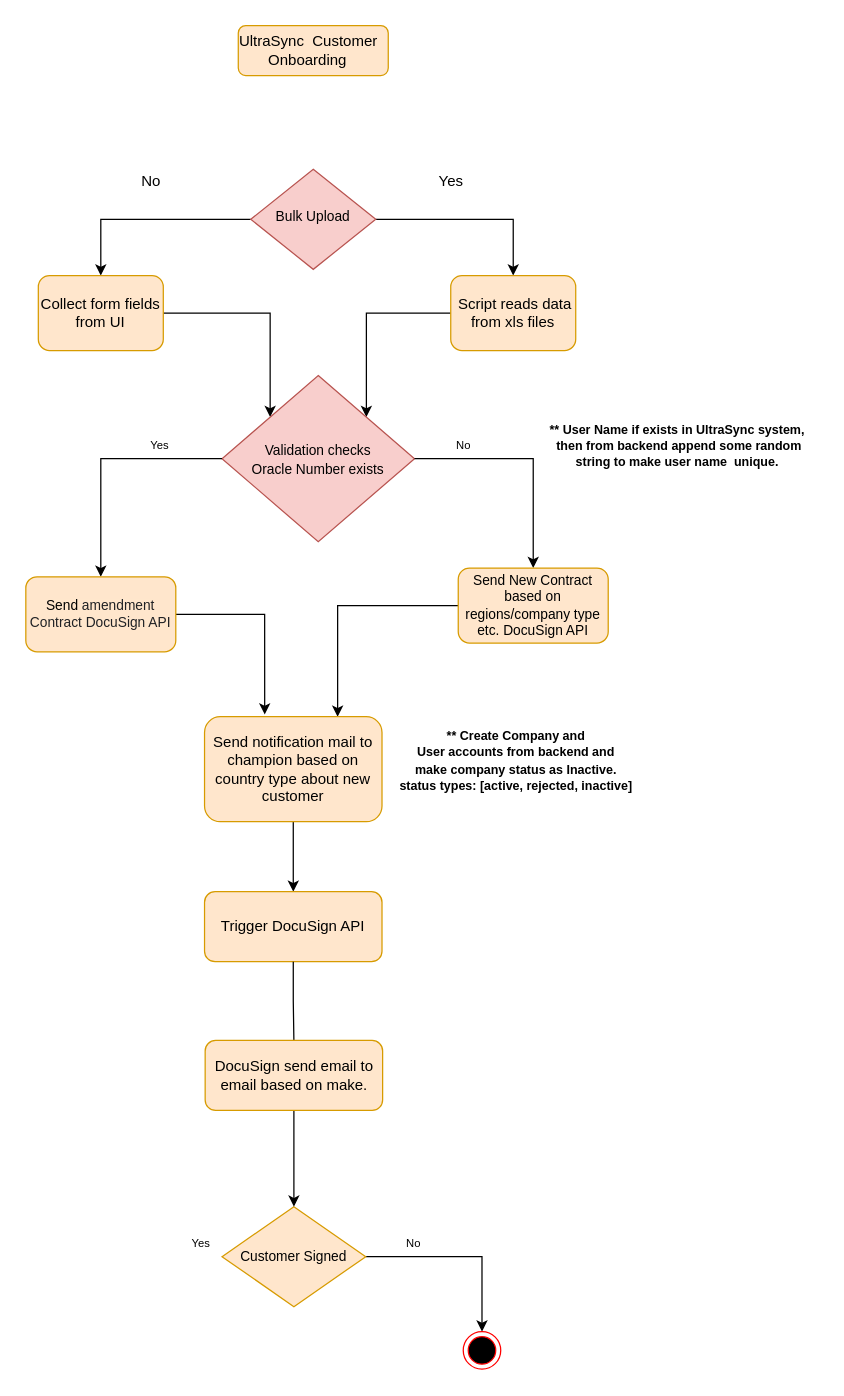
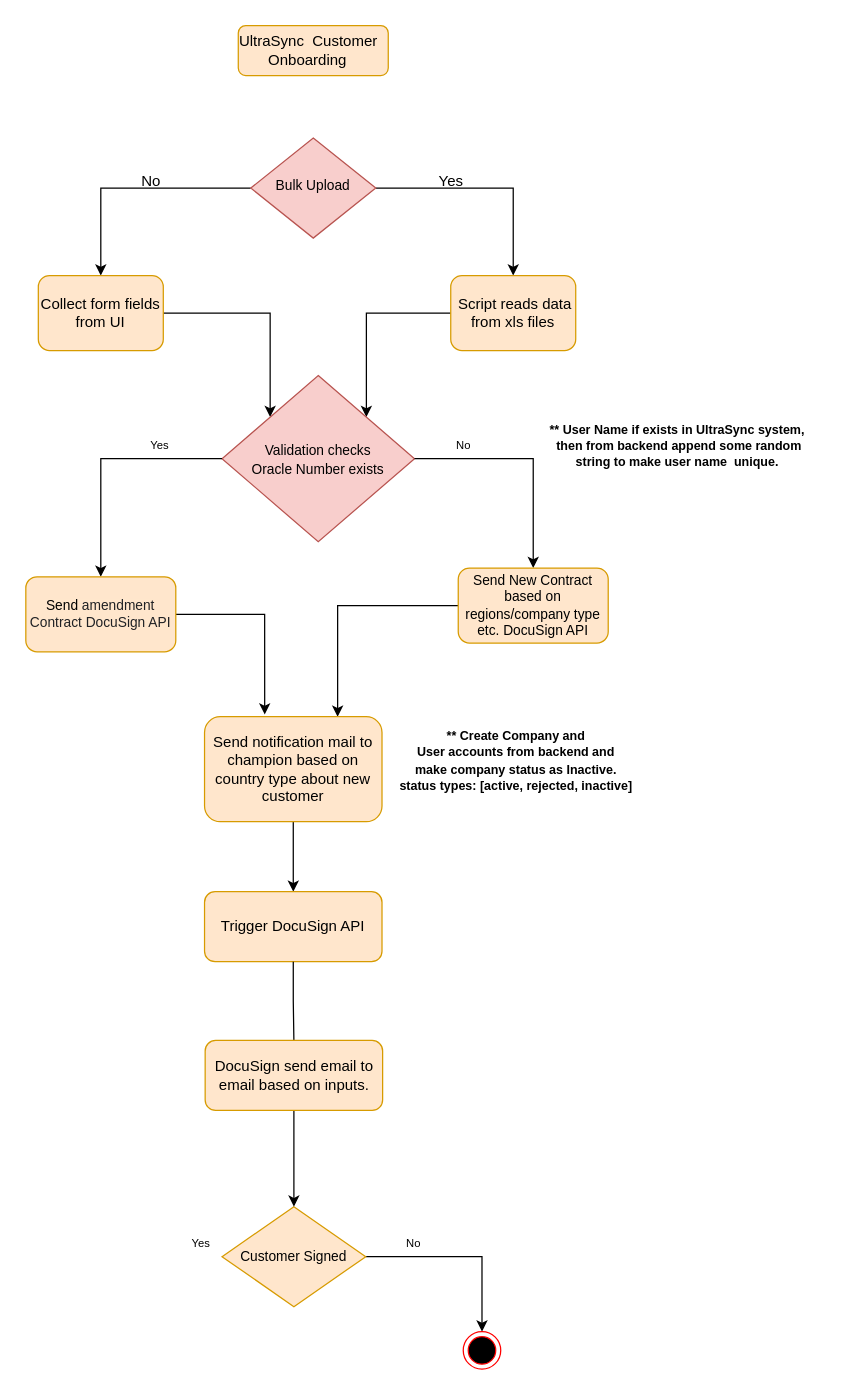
node "Bulk Upload": moved (313, 219) -> (313, 188)
node "DocuSign send email to email based on make.": label "DocuSign send email to email based on make." -> "DocuSign send email to email based on inputs."
